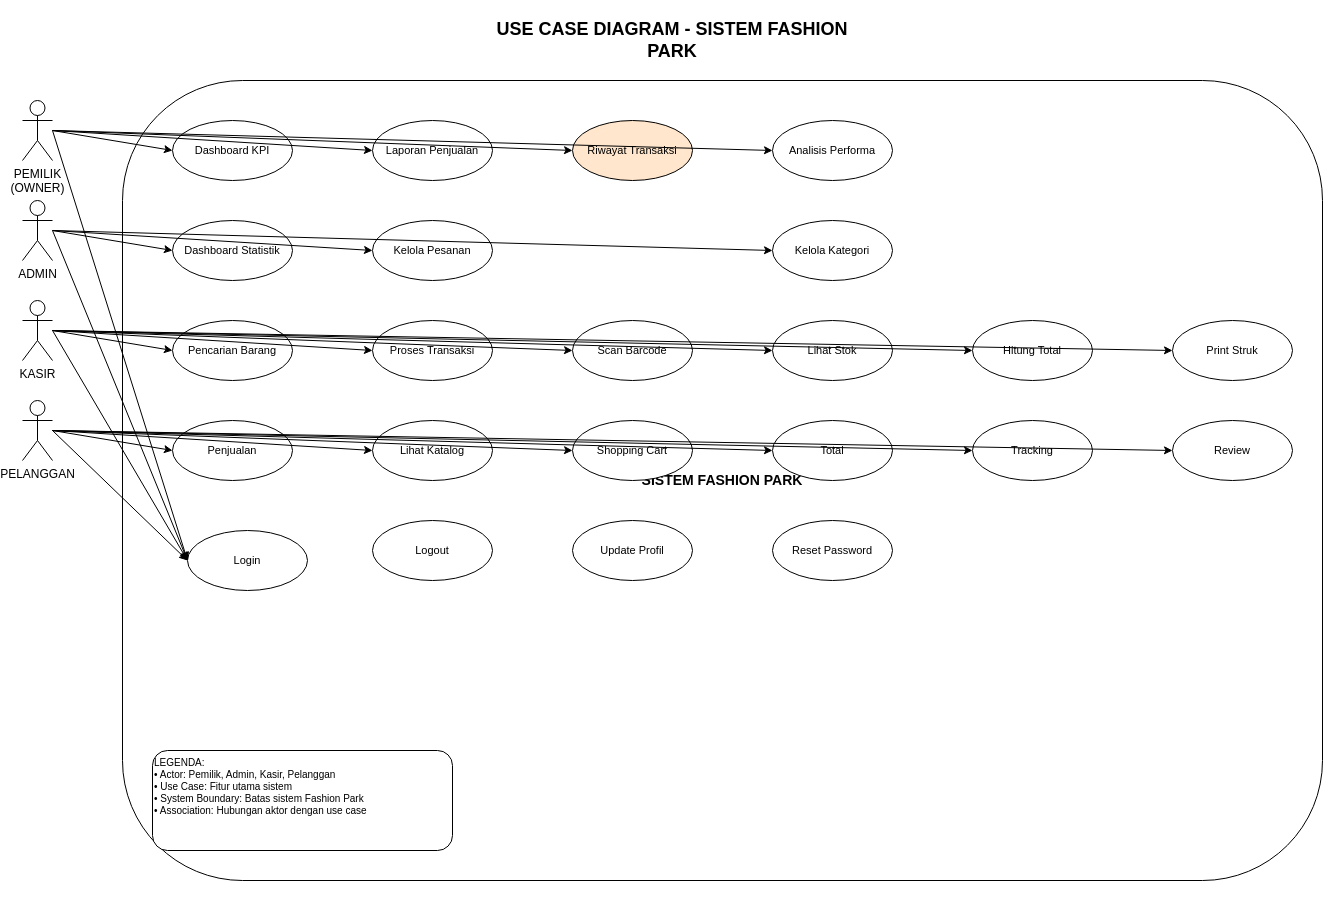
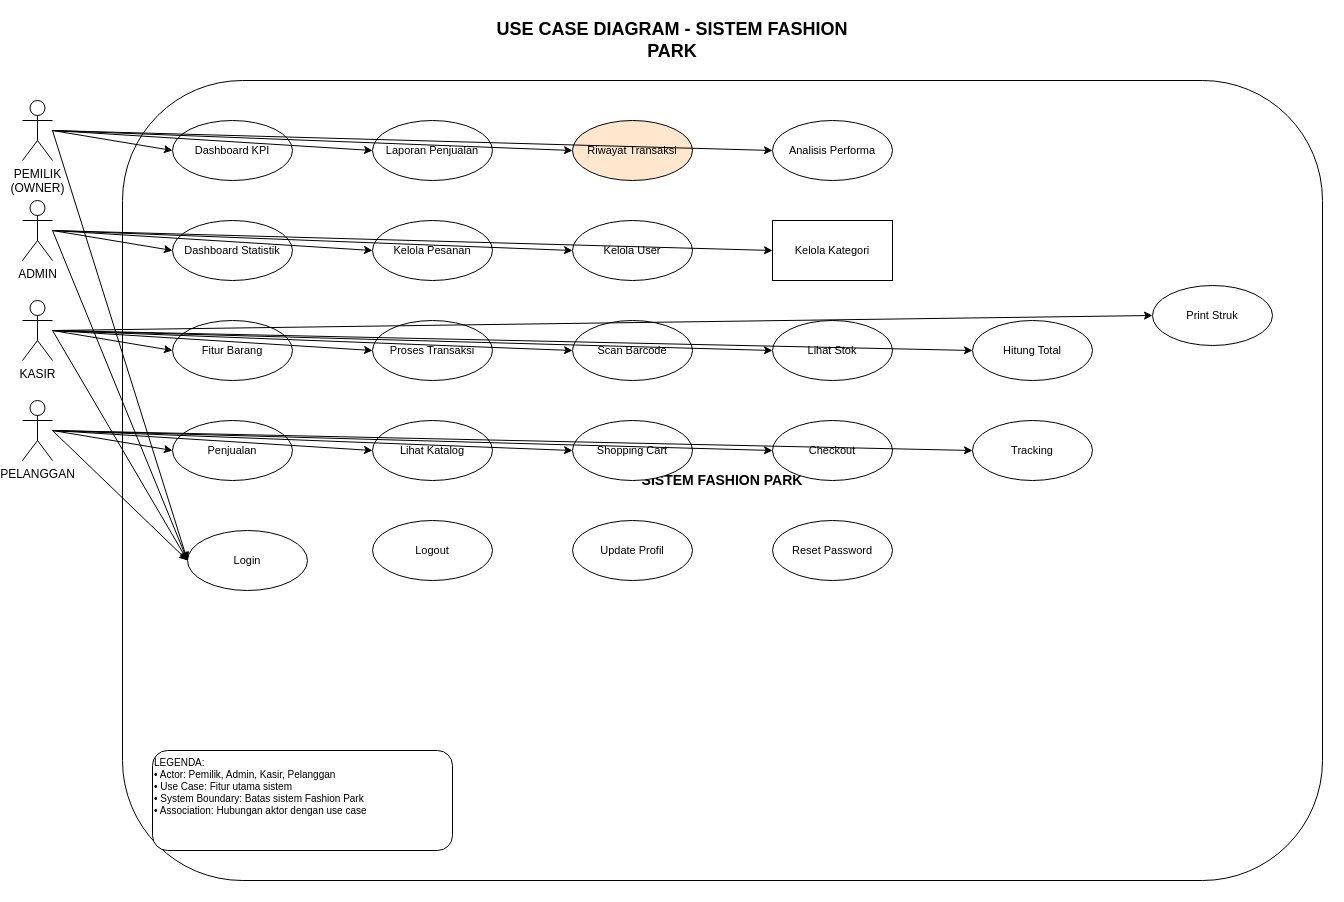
edge "ADMIN" -> "Kelola User": added
node "Kelola User": added
node "Kelola Kategori": shape ellipse -> rectangle
node "Pencarian Barang": label "Pencarian Barang" -> "Fitur Barang"
node "Print Struk": moved (1233, 351) -> (1213, 316)
edge "PELANGGAN" -> "Review": removed
node "Total": label "Total" -> "Checkout"
node "Review": removed
